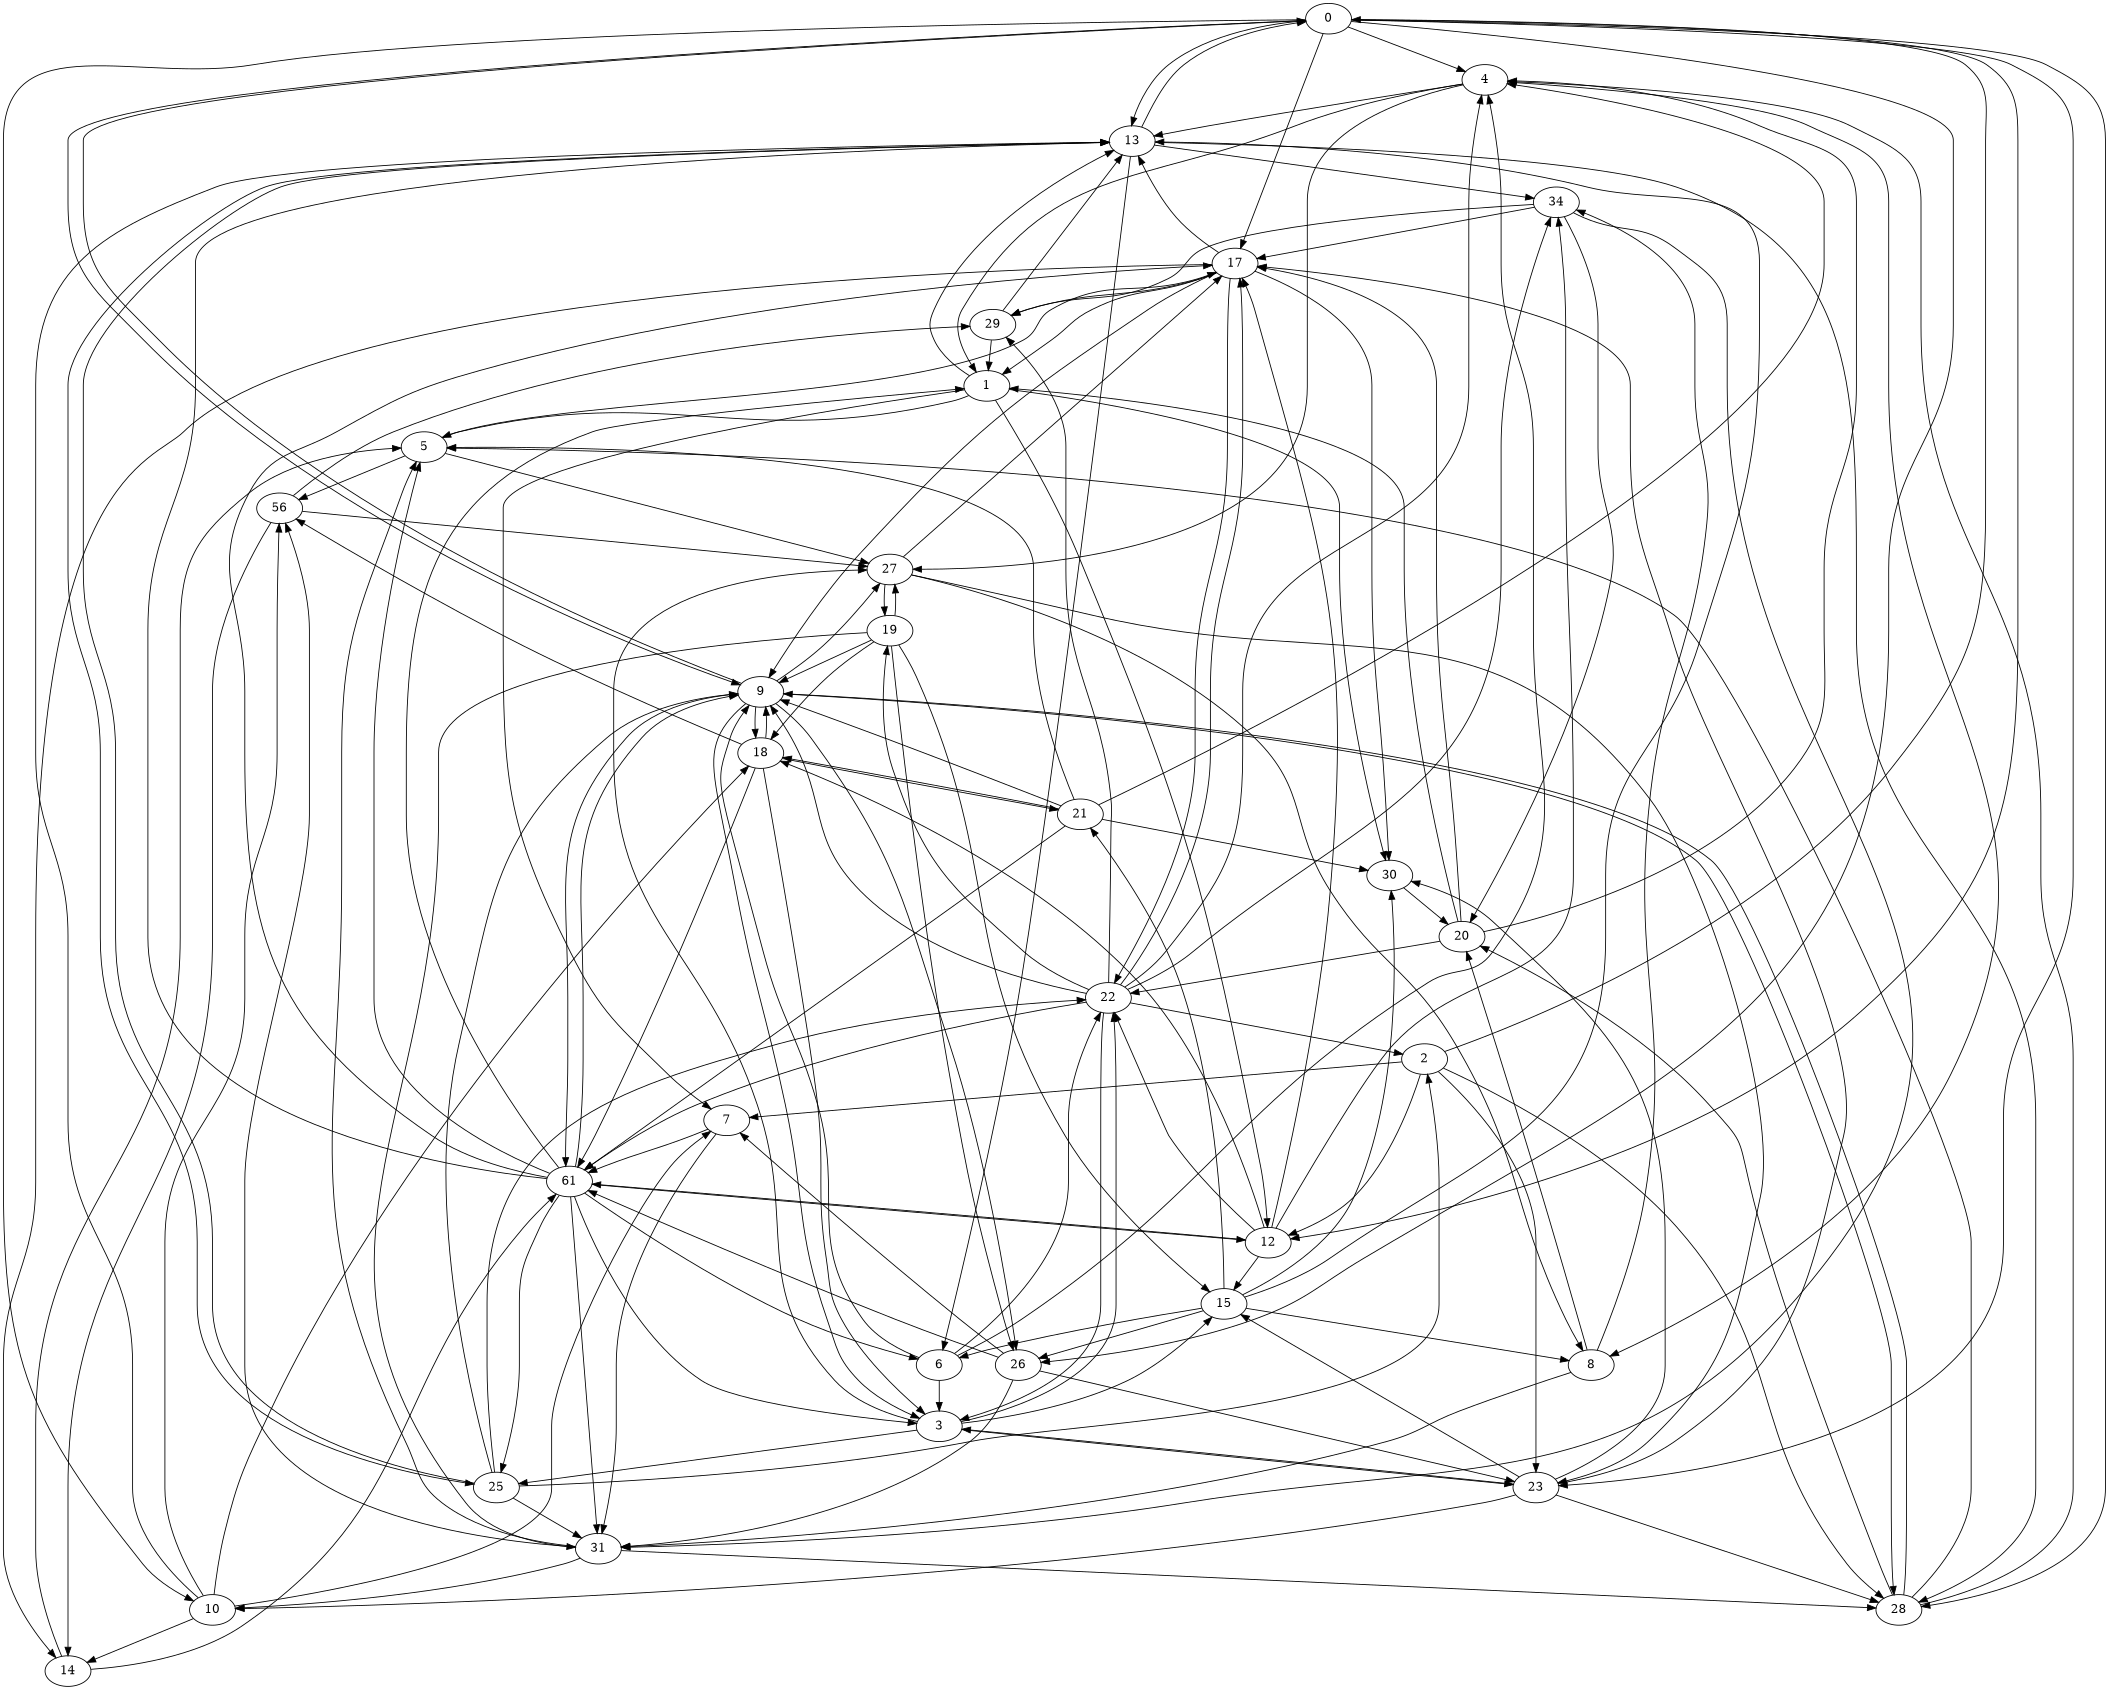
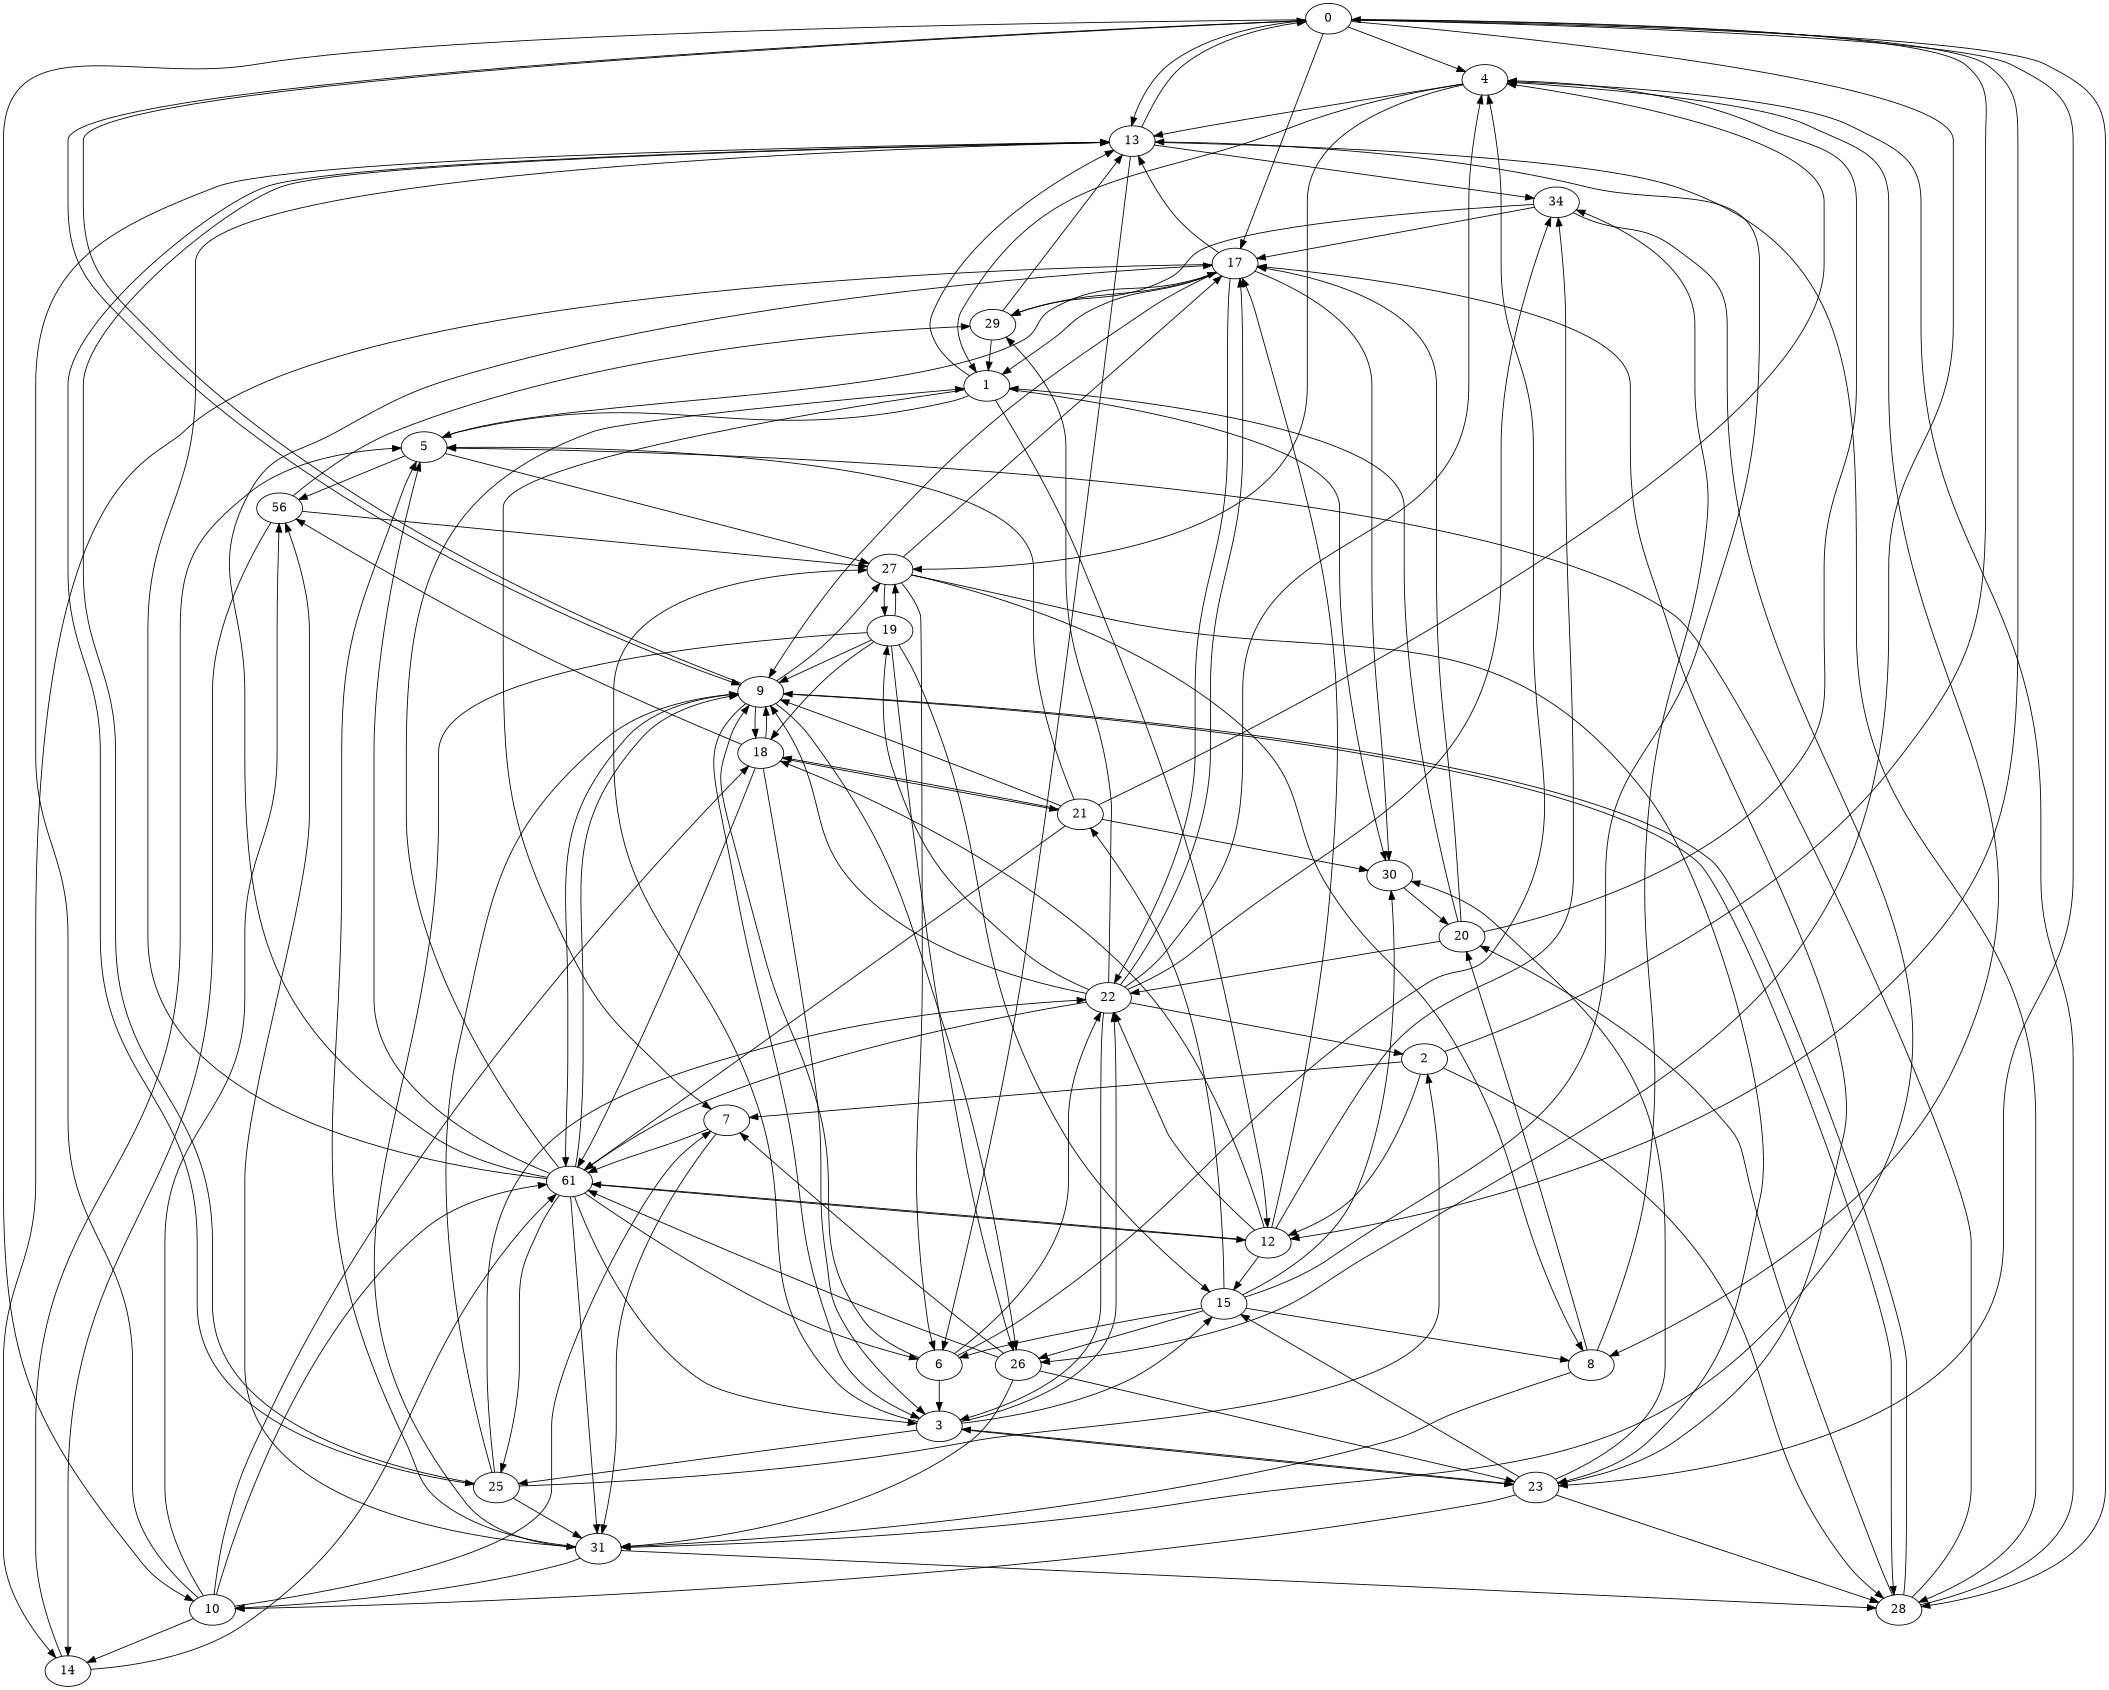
edge "34" -> "20": removed
edge "27" -> "6": added
edge "2" -> "23": removed
edge "10" -> "61": added
